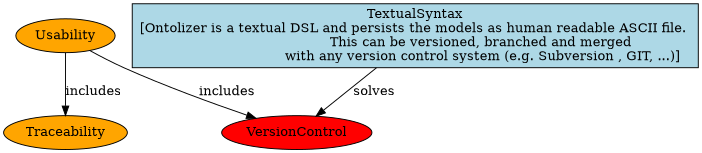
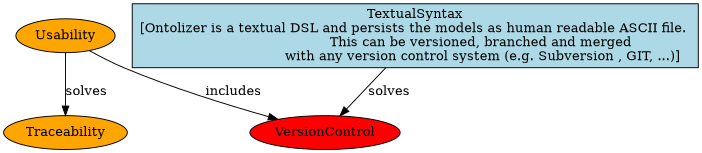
edge "Usability" -> "Traceability": label "includes" -> "solves"
